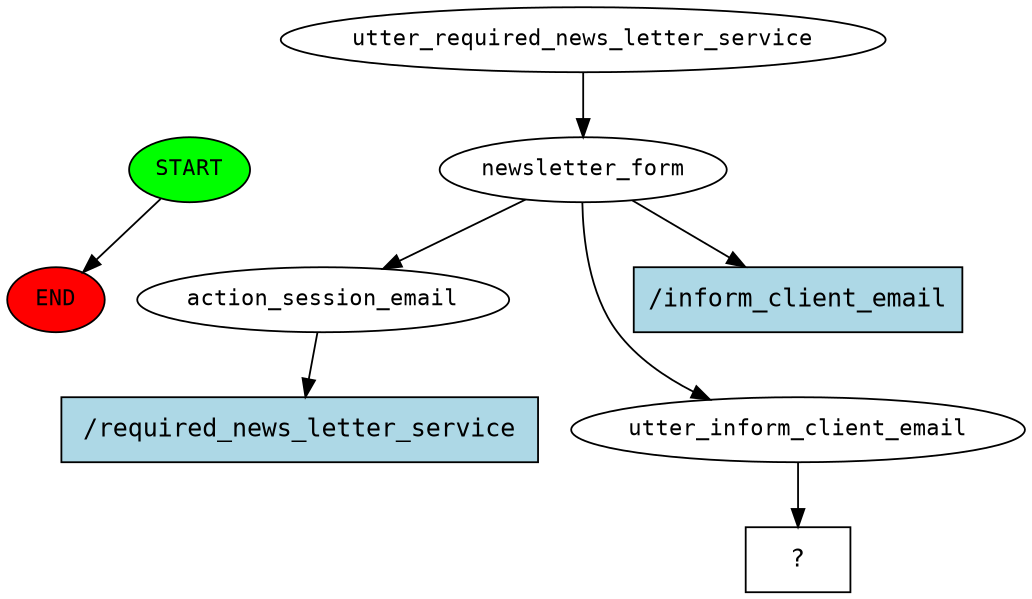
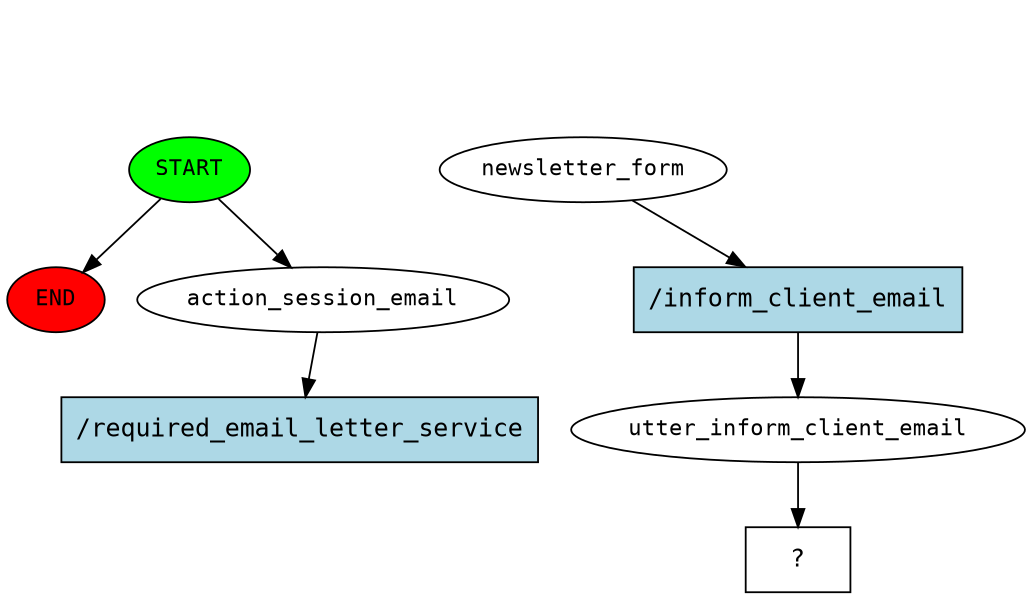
node "utter_required_news_letter_service": removed
edge "newsletter_form" -> "action_session_email": now "START" -> "action_session_email"
edge "newsletter_form" -> "utter_inform_client_email": now "/inform_client_email" -> "utter_inform_client_email"
node "/required_news_letter_service": label "/required_news_letter_service" -> "/required_email_letter_service"
